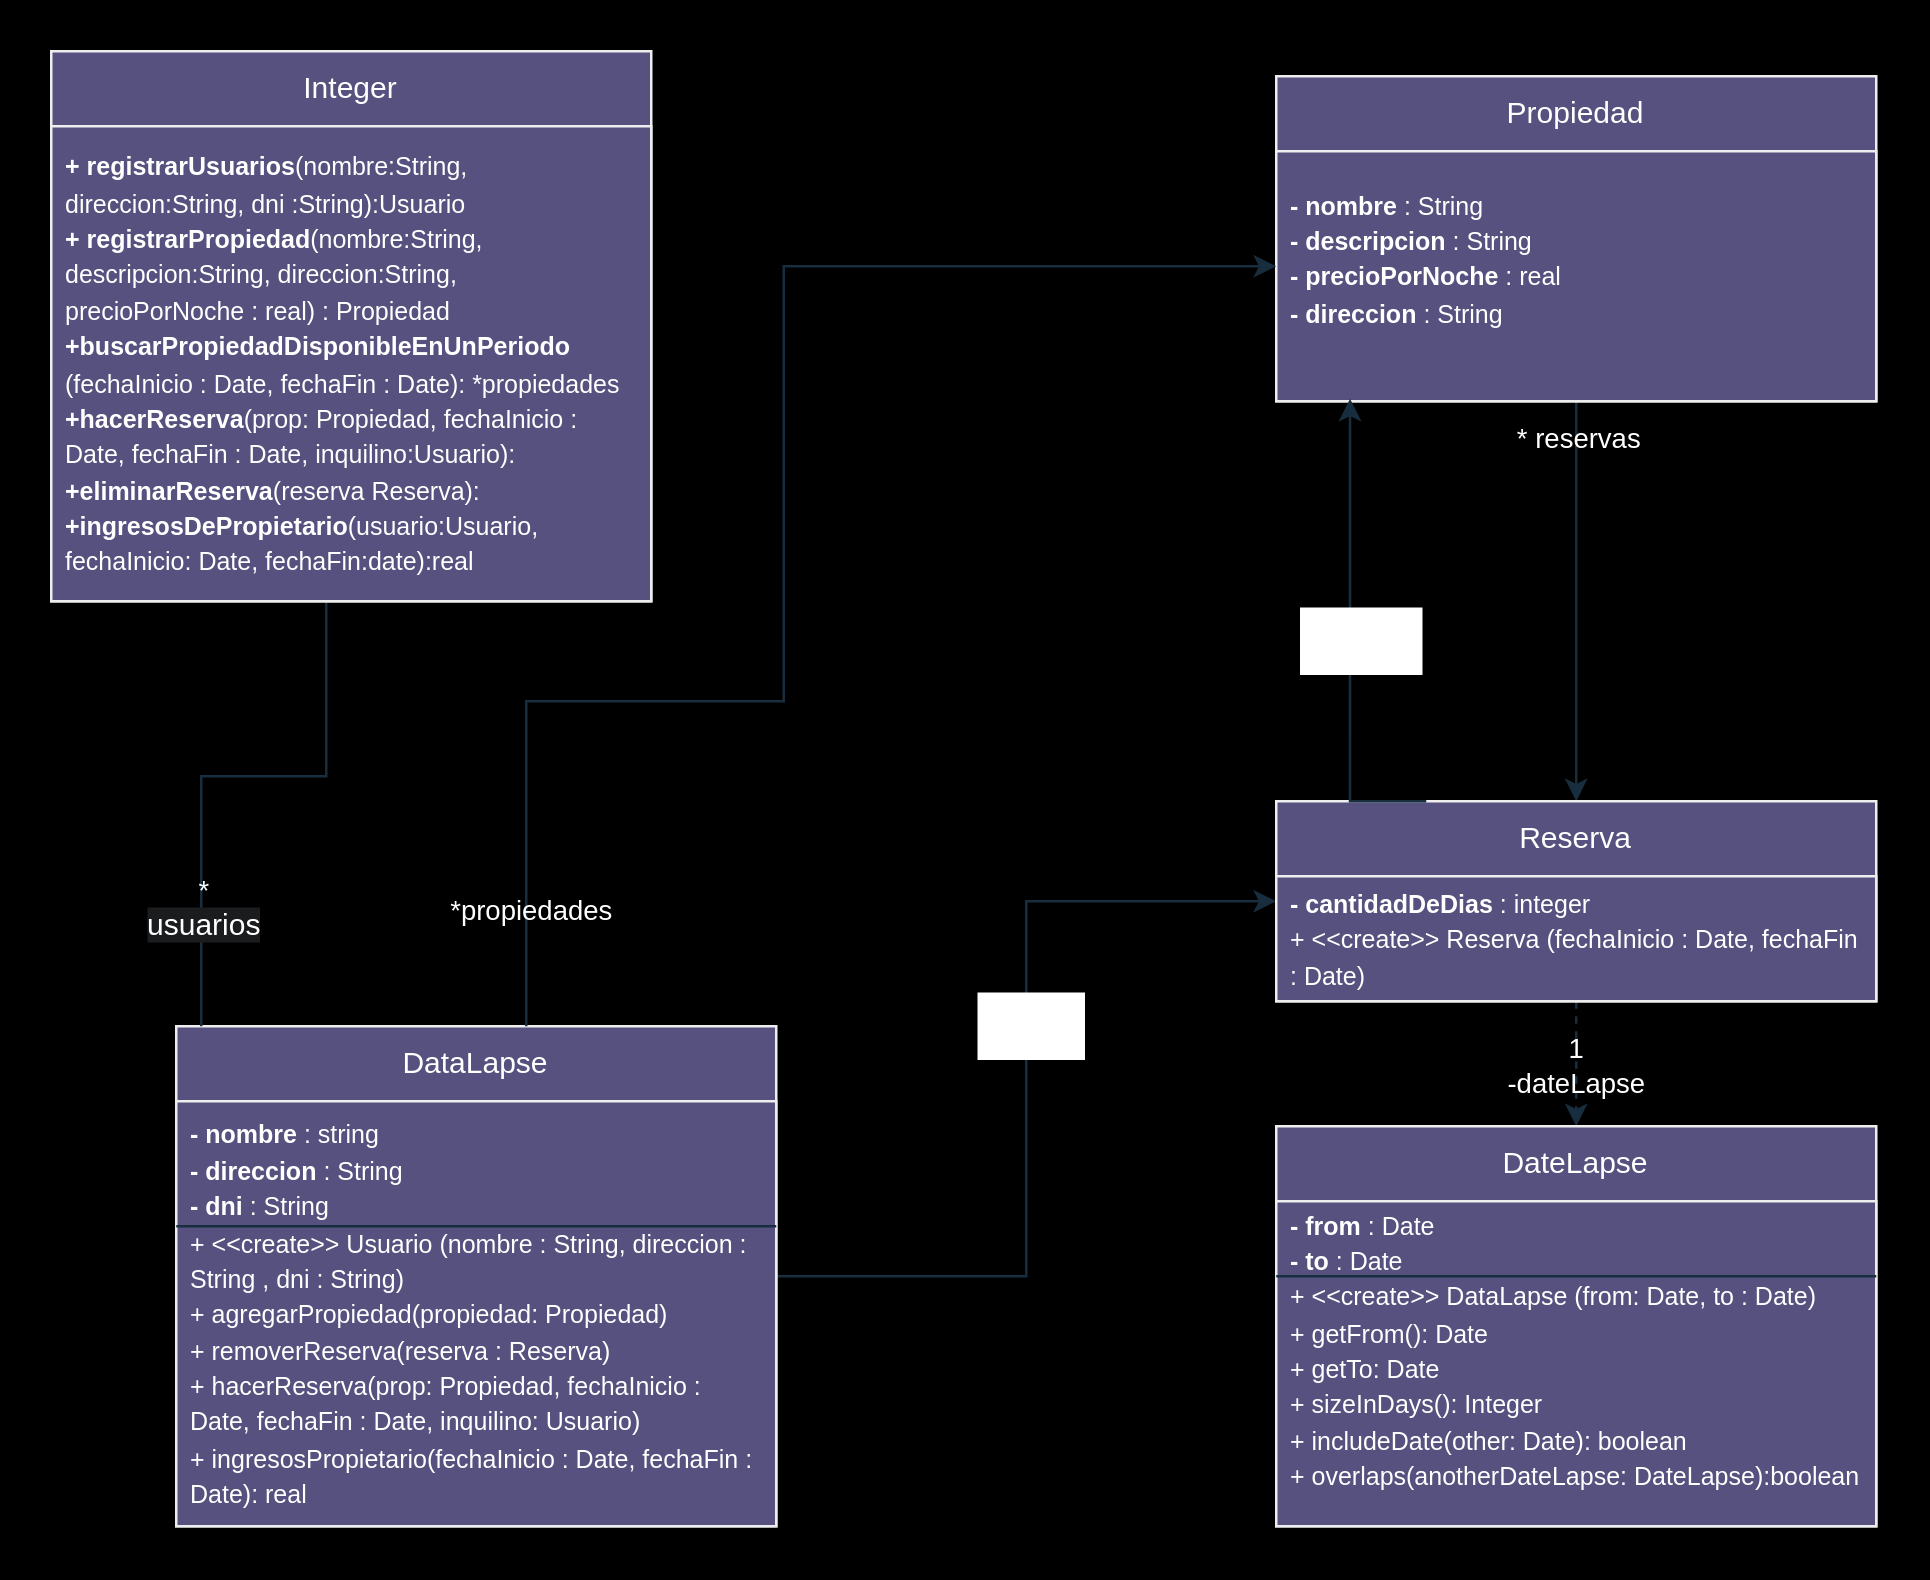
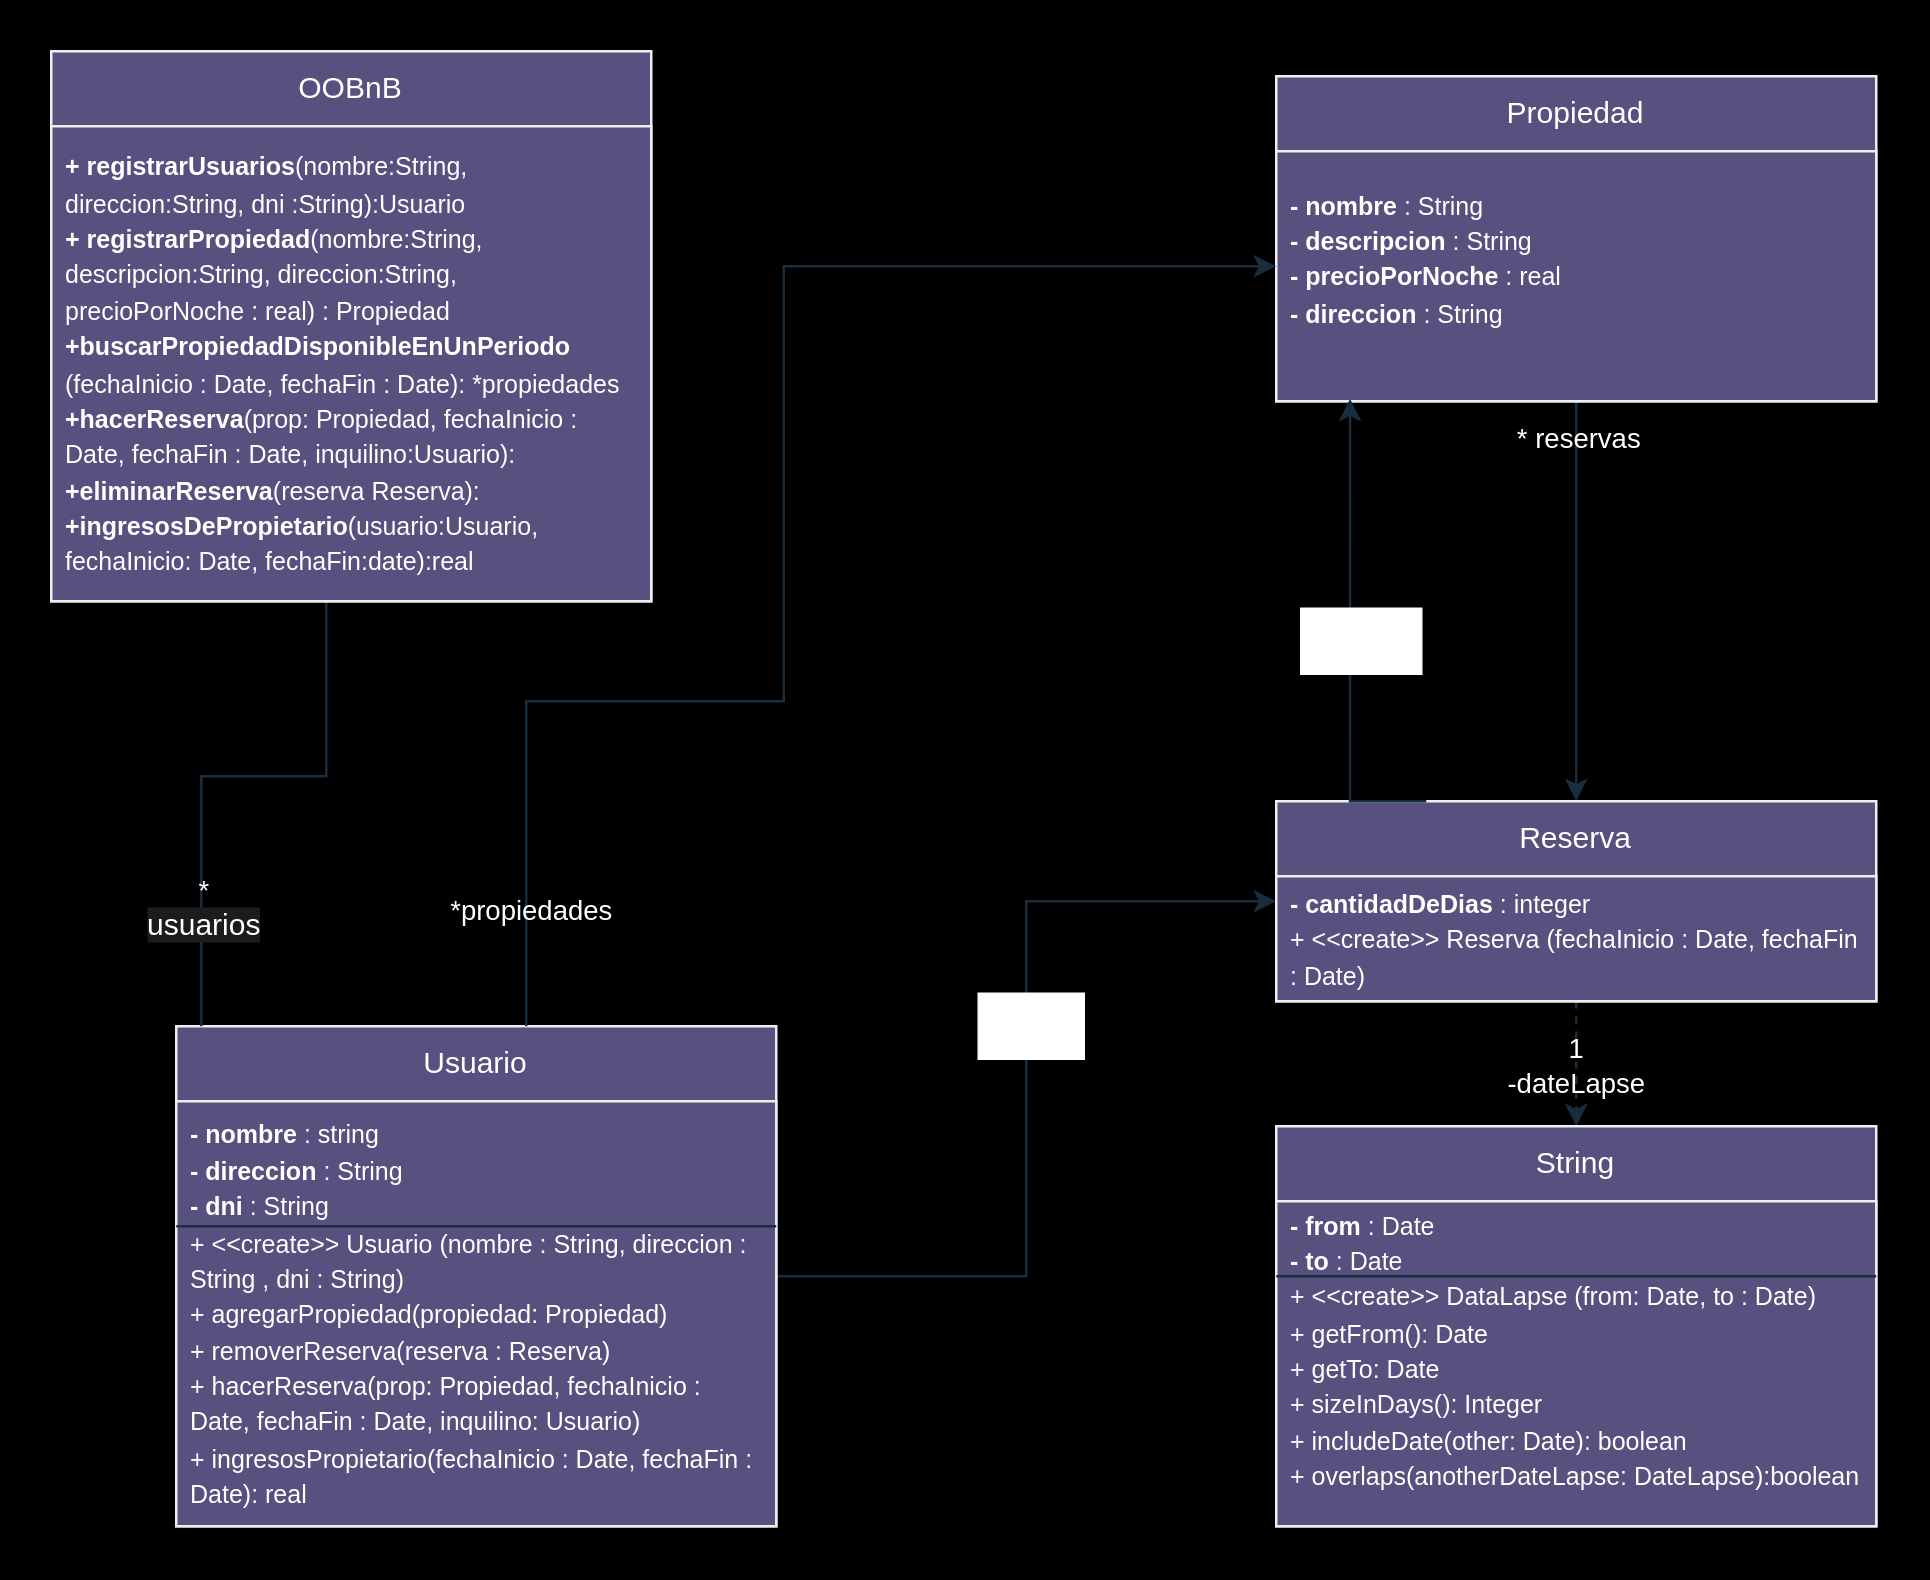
node "Integer": label "Integer" -> "OOBnB"
node "DataLapse": label "DataLapse" -> "Usuario"
node "DateLapse": label "DateLapse" -> "String"
